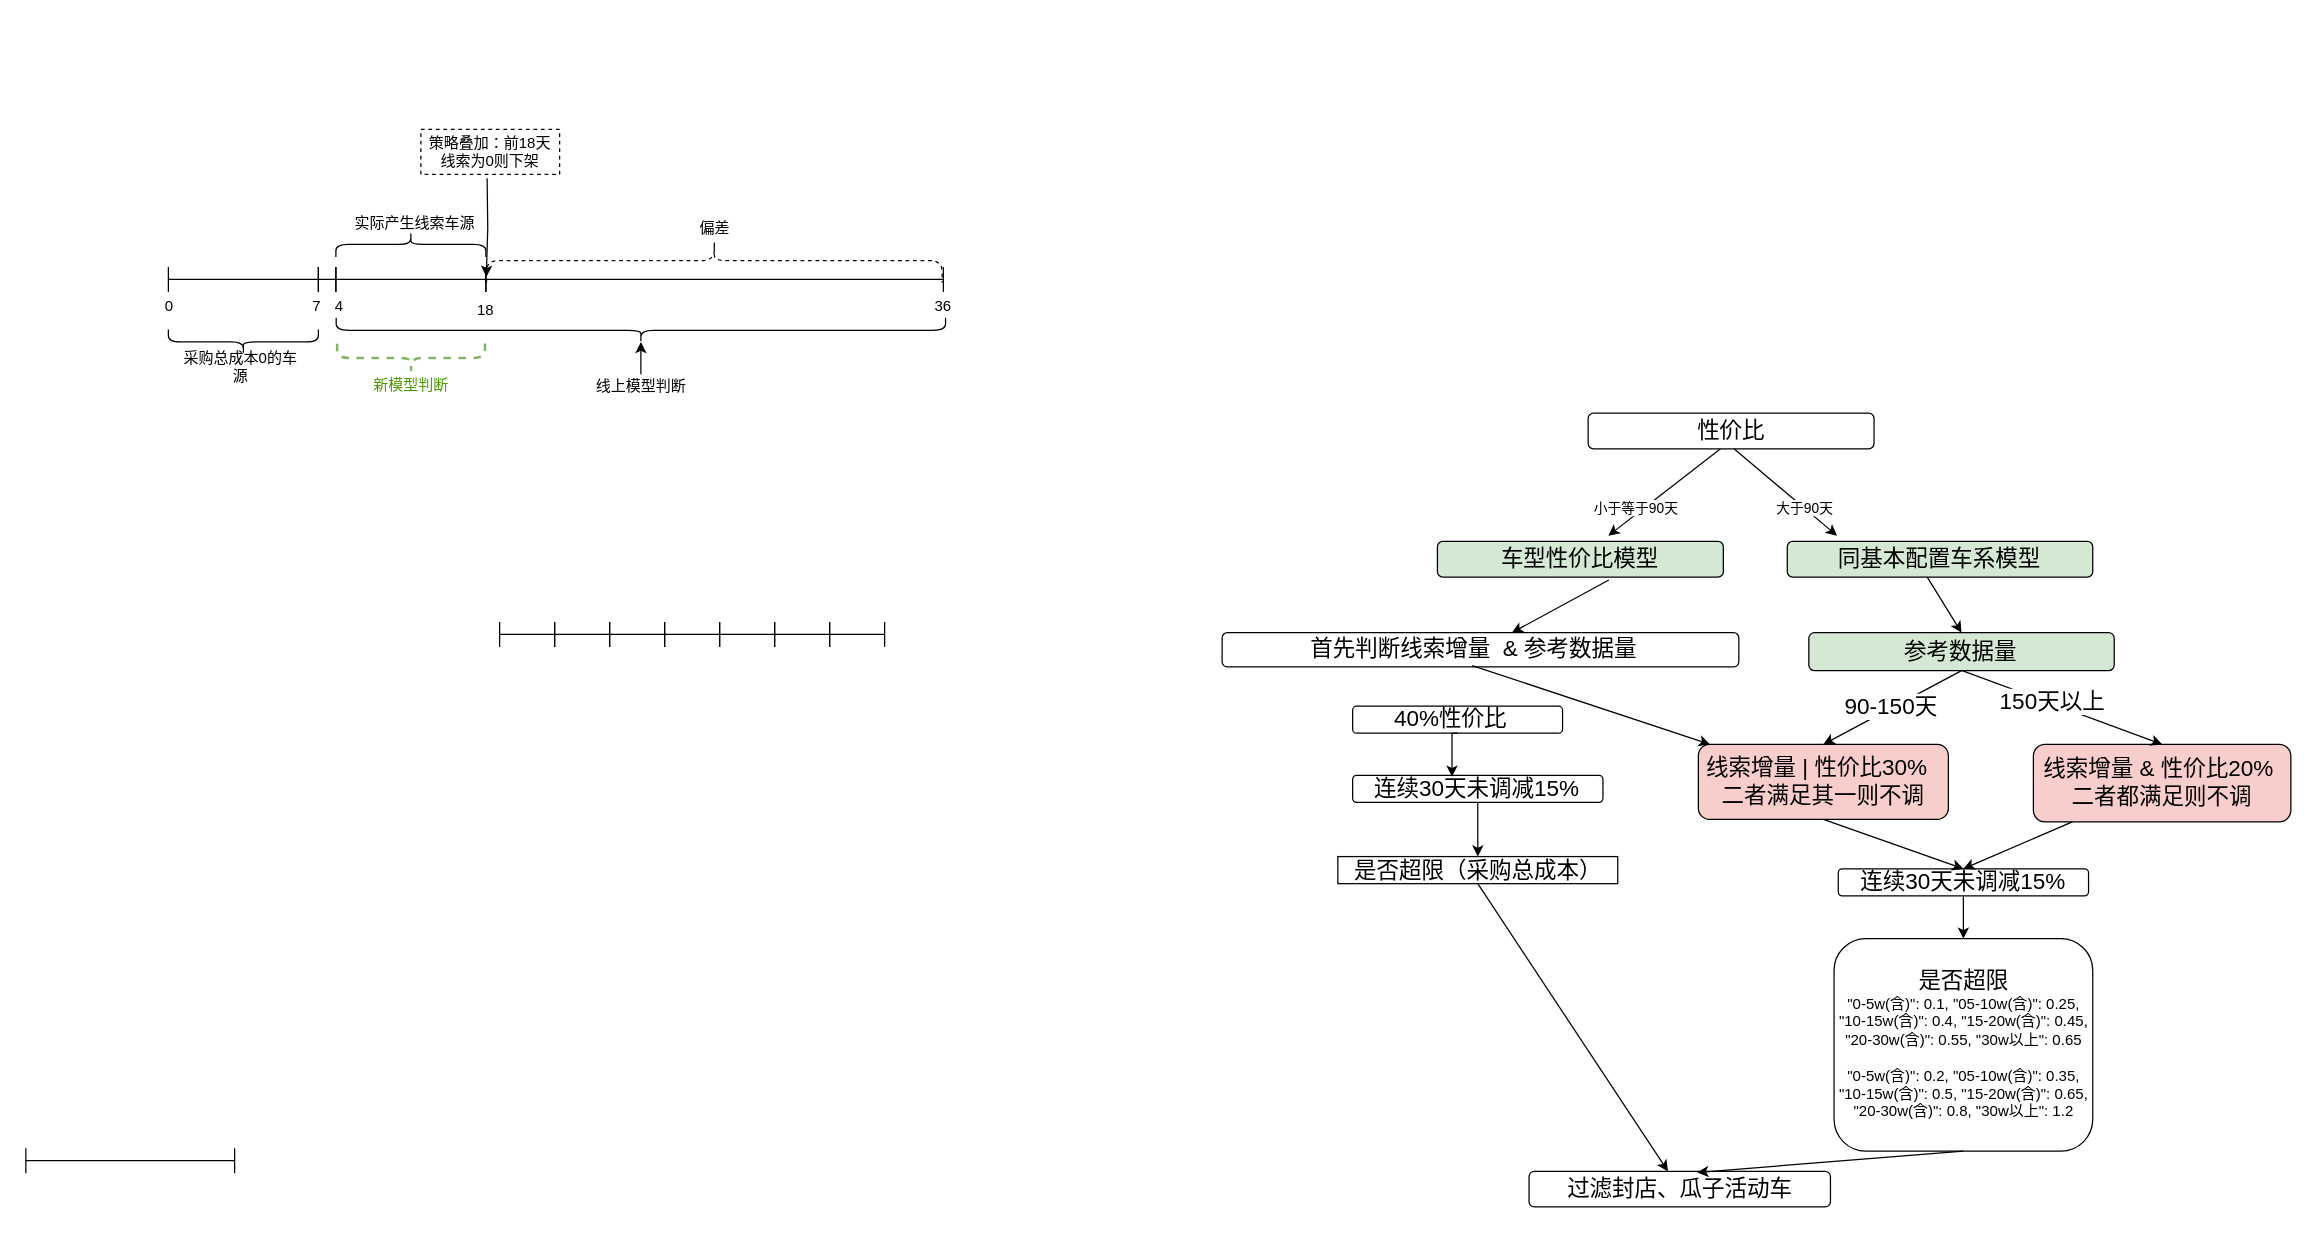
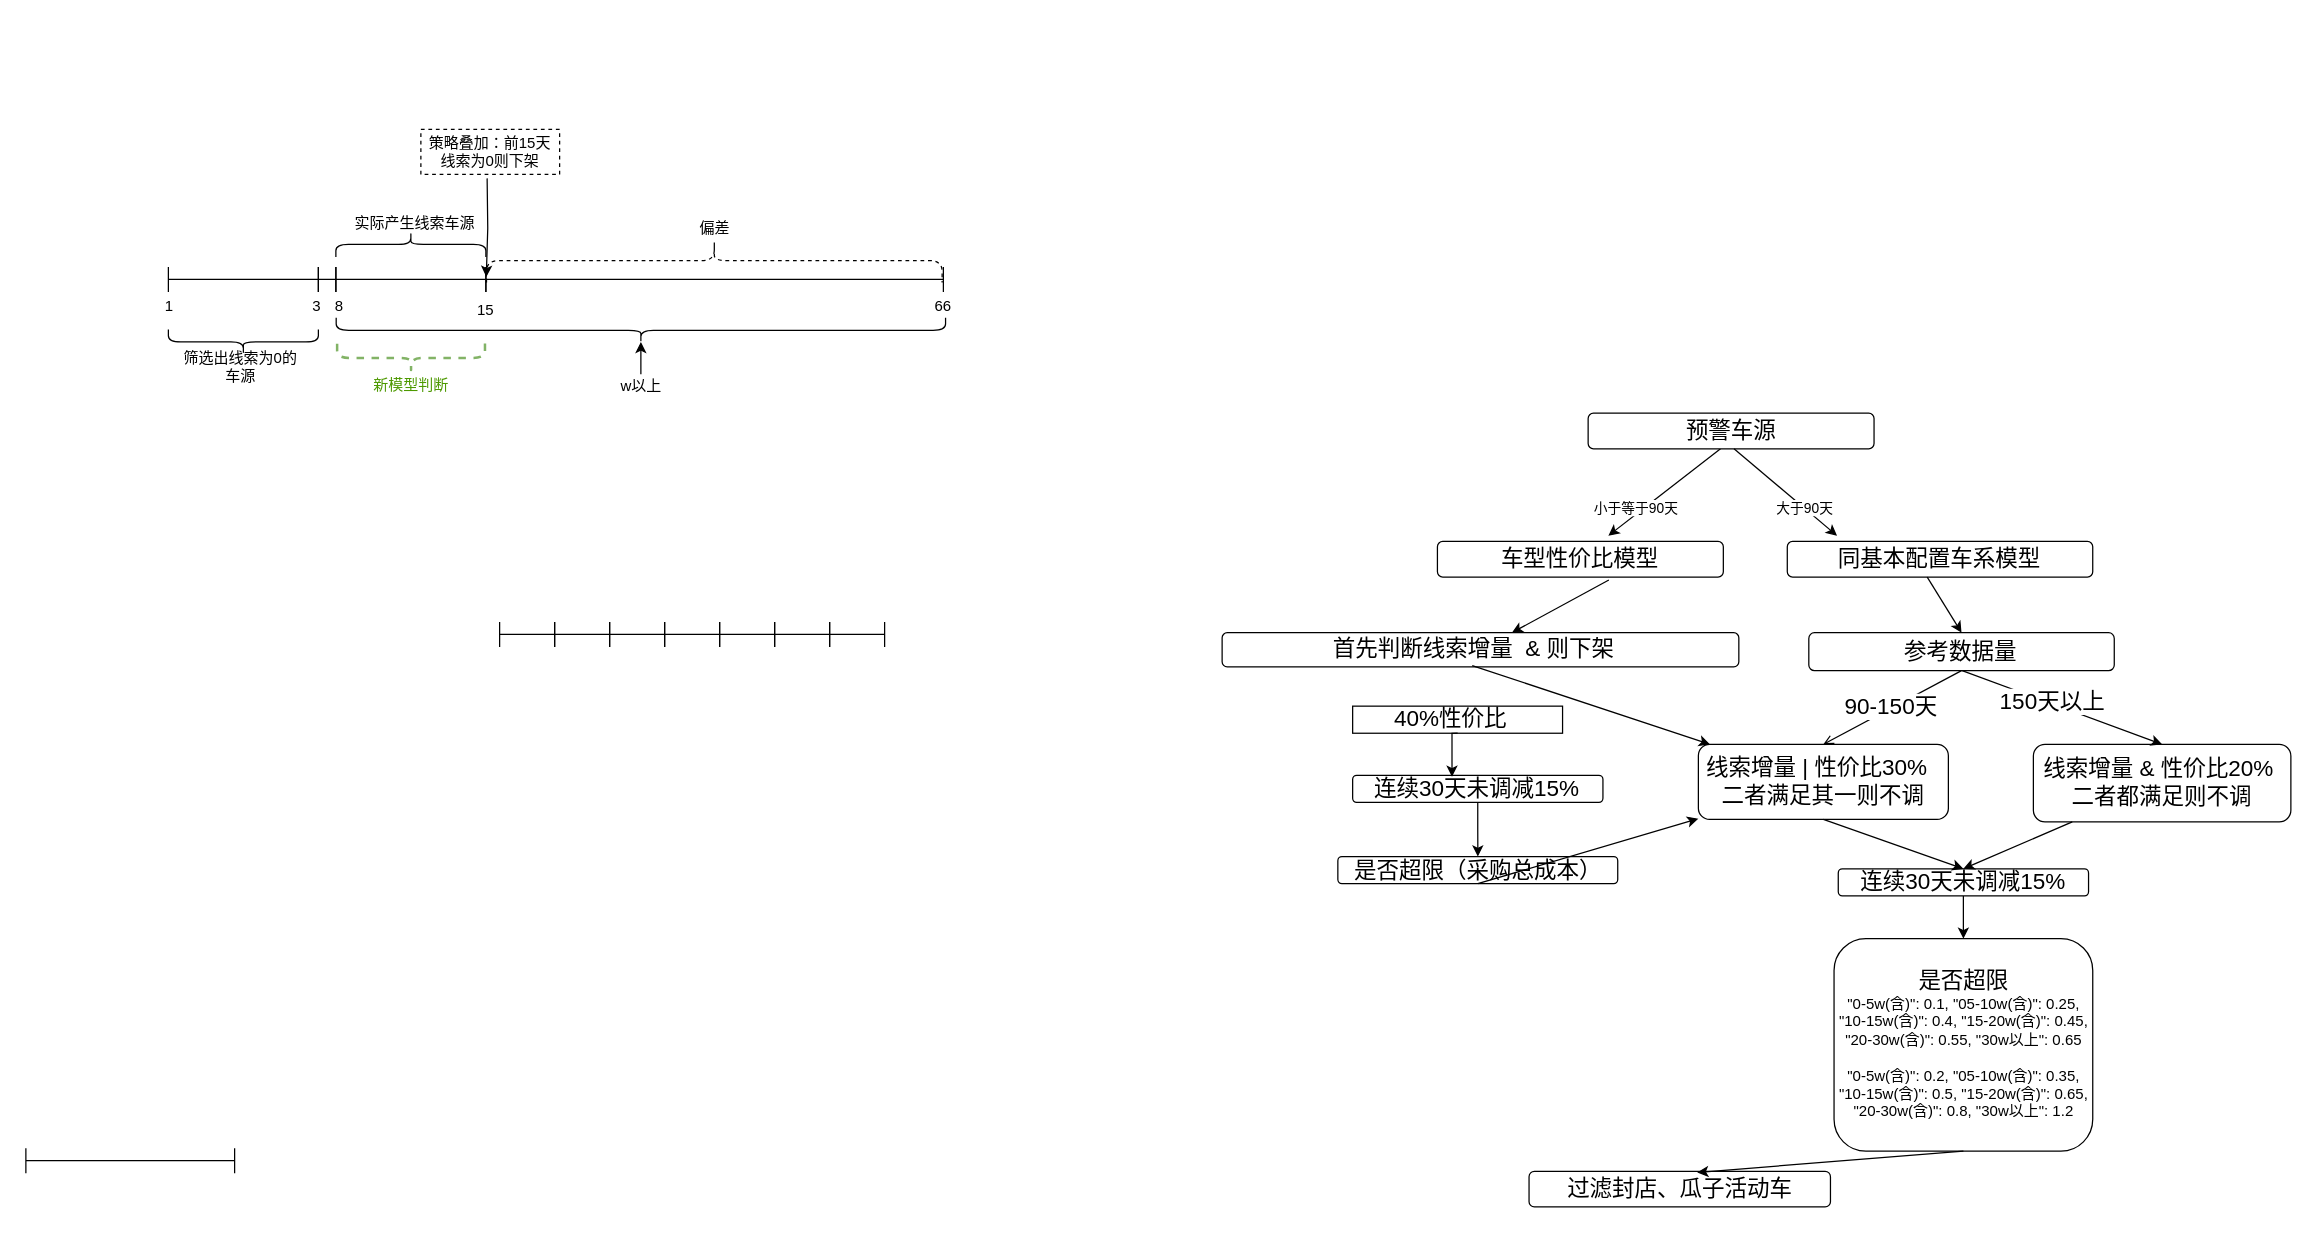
node "策略叠加：前18天线索为0则下架": label "策略叠加：前18天线索为0则下架" -> "策略叠加：前15天线索为0则下架"
node "0": label "0" -> "1"
node "7": label "7" -> "3"
node "4": label "4" -> "8"
node "36": label "36" -> "66"
node "18": label "18" -> "15"
node "采购总成本0的车源": label "采购总成本0的车源" -> "筛选出线索为0的车源"
node "线上模型判断": label "线上模型判断" -> "w以上"
node "性价比": label "性价比" -> "预警车源"
node "车型性价比模型": fillcolor #d5e8d4 -> #ffffff
node "同基本配置车系模型": fillcolor #d5e8d4 -> #ffffff
node "首先判断线索增量 & 参考数据量": label "首先判断线索增量 & 参考数据量" -> "首先判断线索增量 & 则下架"
node "参考数据量": fillcolor #d5e8d4 -> #ffffff
node "40%性价比": shape rounded rectangle -> rectangle
edge "参考数据量" -> "线索增量 | 性价比30% 二者满足其一则不调": arrowhead classic -> open
node "线索增量 | 性价比30% 二者满足其一则不调": fillcolor #f8cecc -> #ffffff
node "线索增量 & 性价比20% 二者都满足则不调": fillcolor #f8cecc -> #ffffff
node "是否超限（采购总成本）": shape rectangle -> rounded rectangle
edge "是否超限（采购总成本）" -> "过滤封店、瓜子活动车": now "是否超限（采购总成本）" -> "线索增量 | 性价比30% 二者满足其一则不调"
